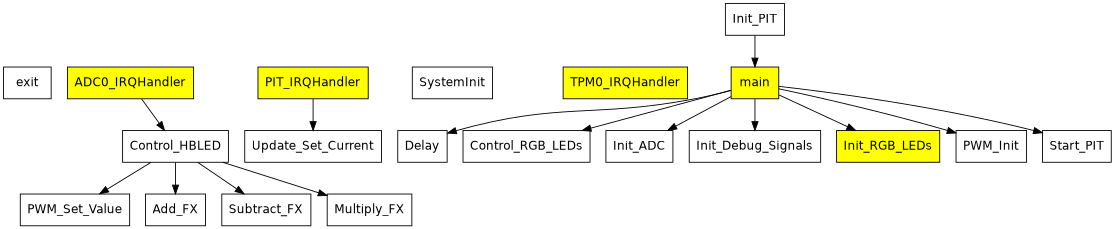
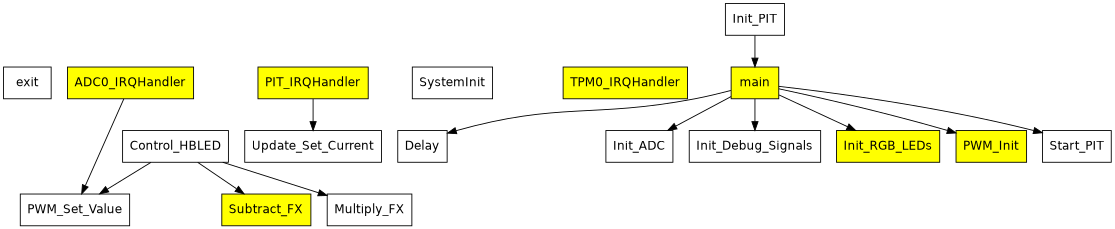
edge "ADC0_IRQHandler" -> "Control_HBLED": now "ADC0_IRQHandler" -> "PWM_Set_Value"
node "Control_RGB_LEDs": removed
node "PWM_Init": fillcolor white -> yellow1
node "Add_FX": removed
node "Subtract_FX": fillcolor white -> yellow1
